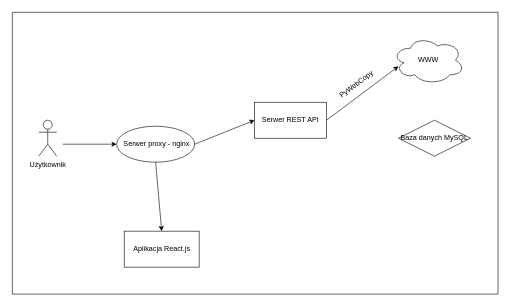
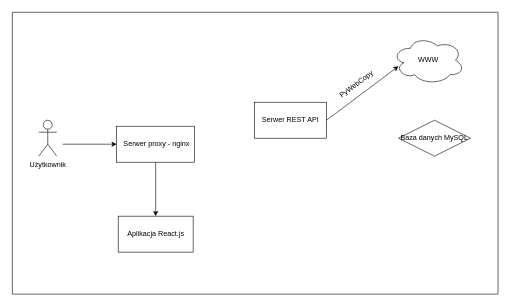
edge "Serwer proxy - nginx" -> "Serwer REST API": removed
node "Serwer proxy - nginx": shape ellipse -> rectangle
node "Aplikacja React.js": moved (162, 249) -> (156, 234)
